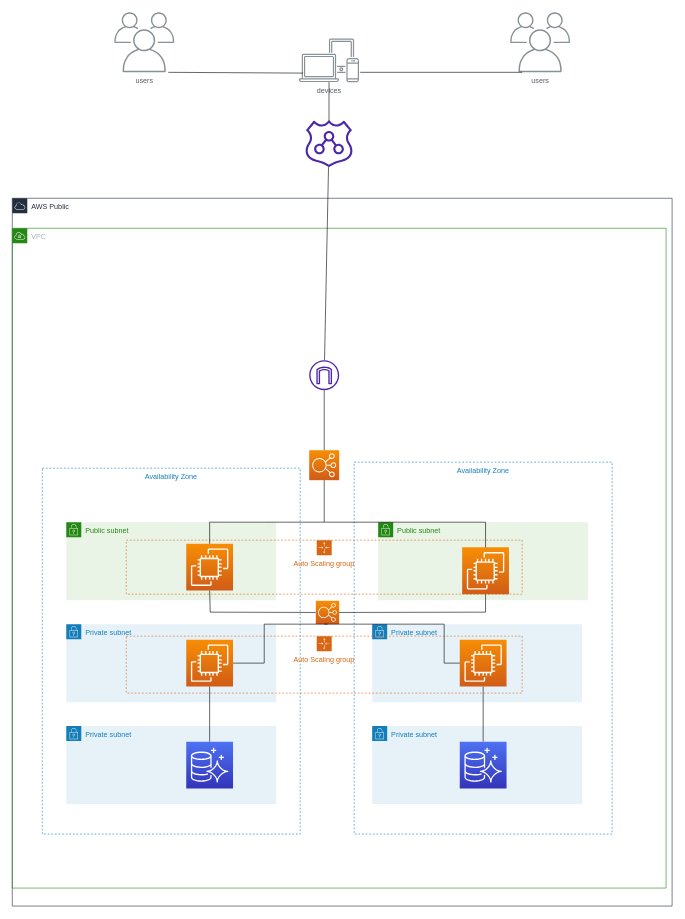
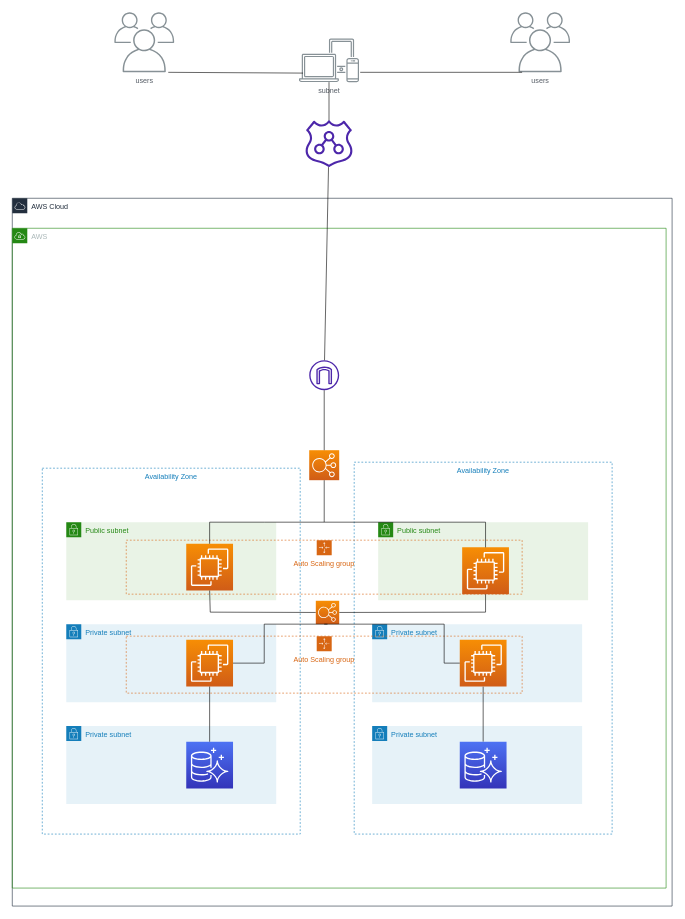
node "devices": label "devices" -> "subnet"
node "AWS Public": label "AWS Public" -> "AWS Cloud"
node "VPC": label "VPC" -> "AWS"
